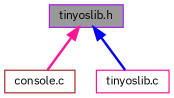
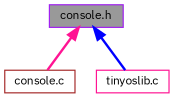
node "tinyoslib.h": label "tinyoslib.h" -> "console.h"
